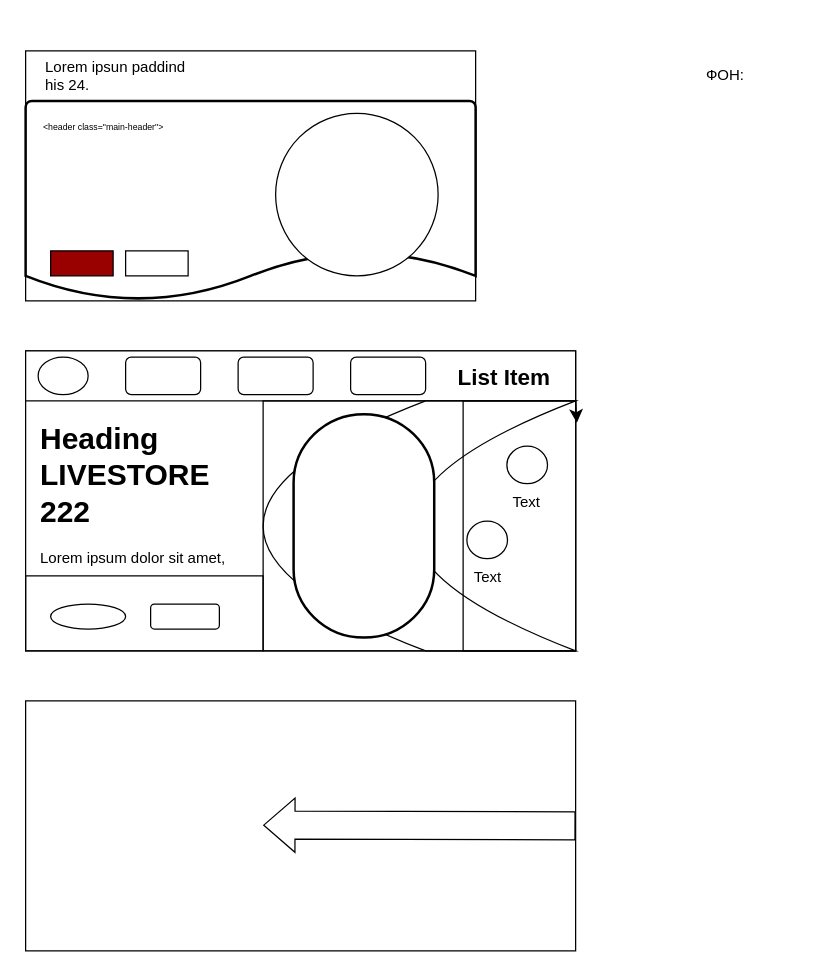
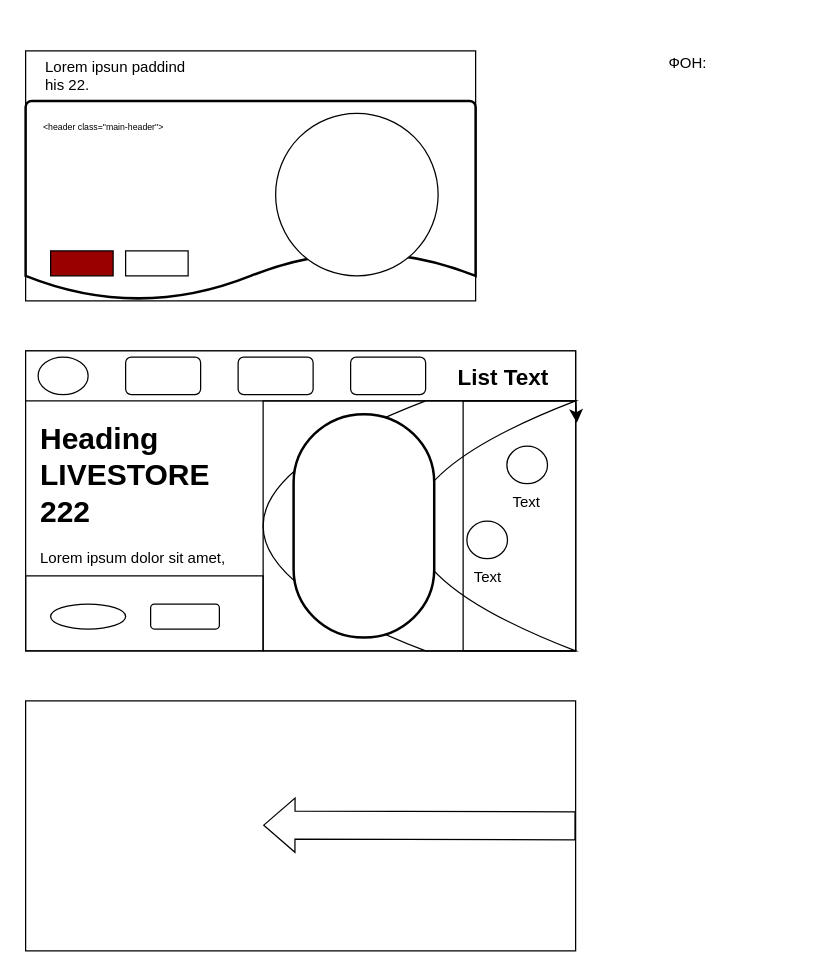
node "Lorem ipsun paddind his 24.": label "Lorem ipsun paddind his 24." -> "Lorem ipsun paddind his 22."
node "ФОН:": moved (726, 76) -> (688, 63)
node "List Item": label "List Item" -> "List Text"
